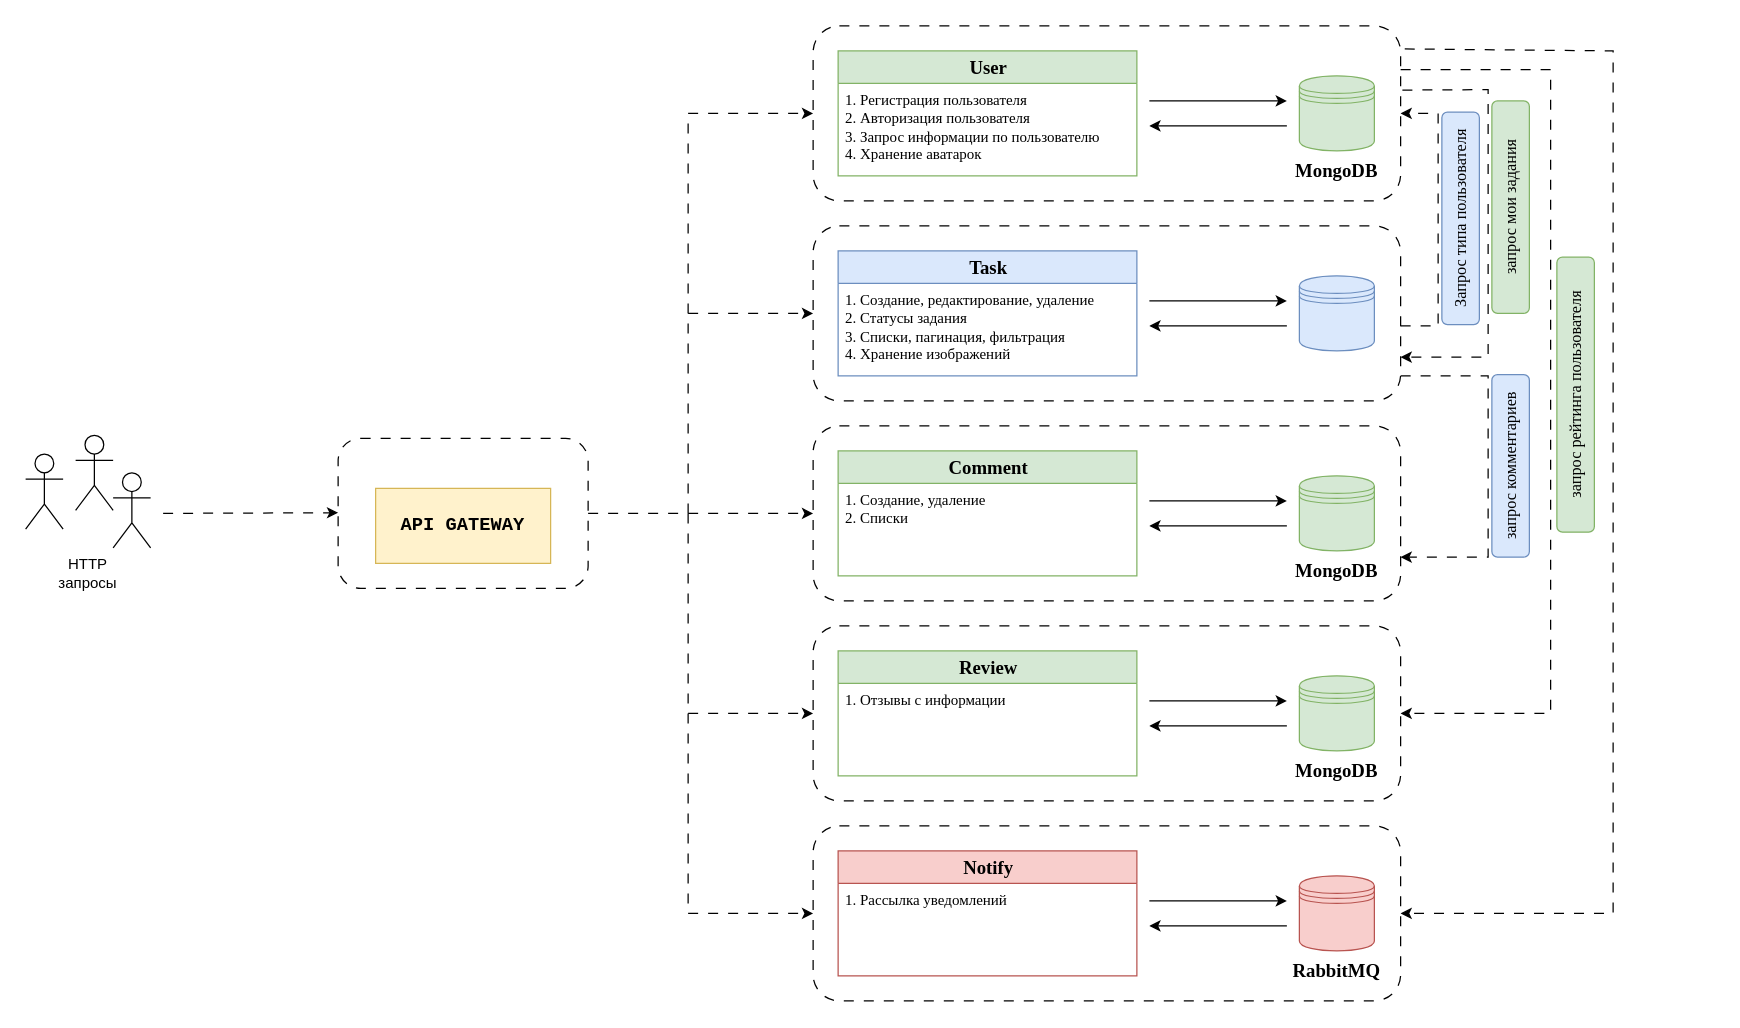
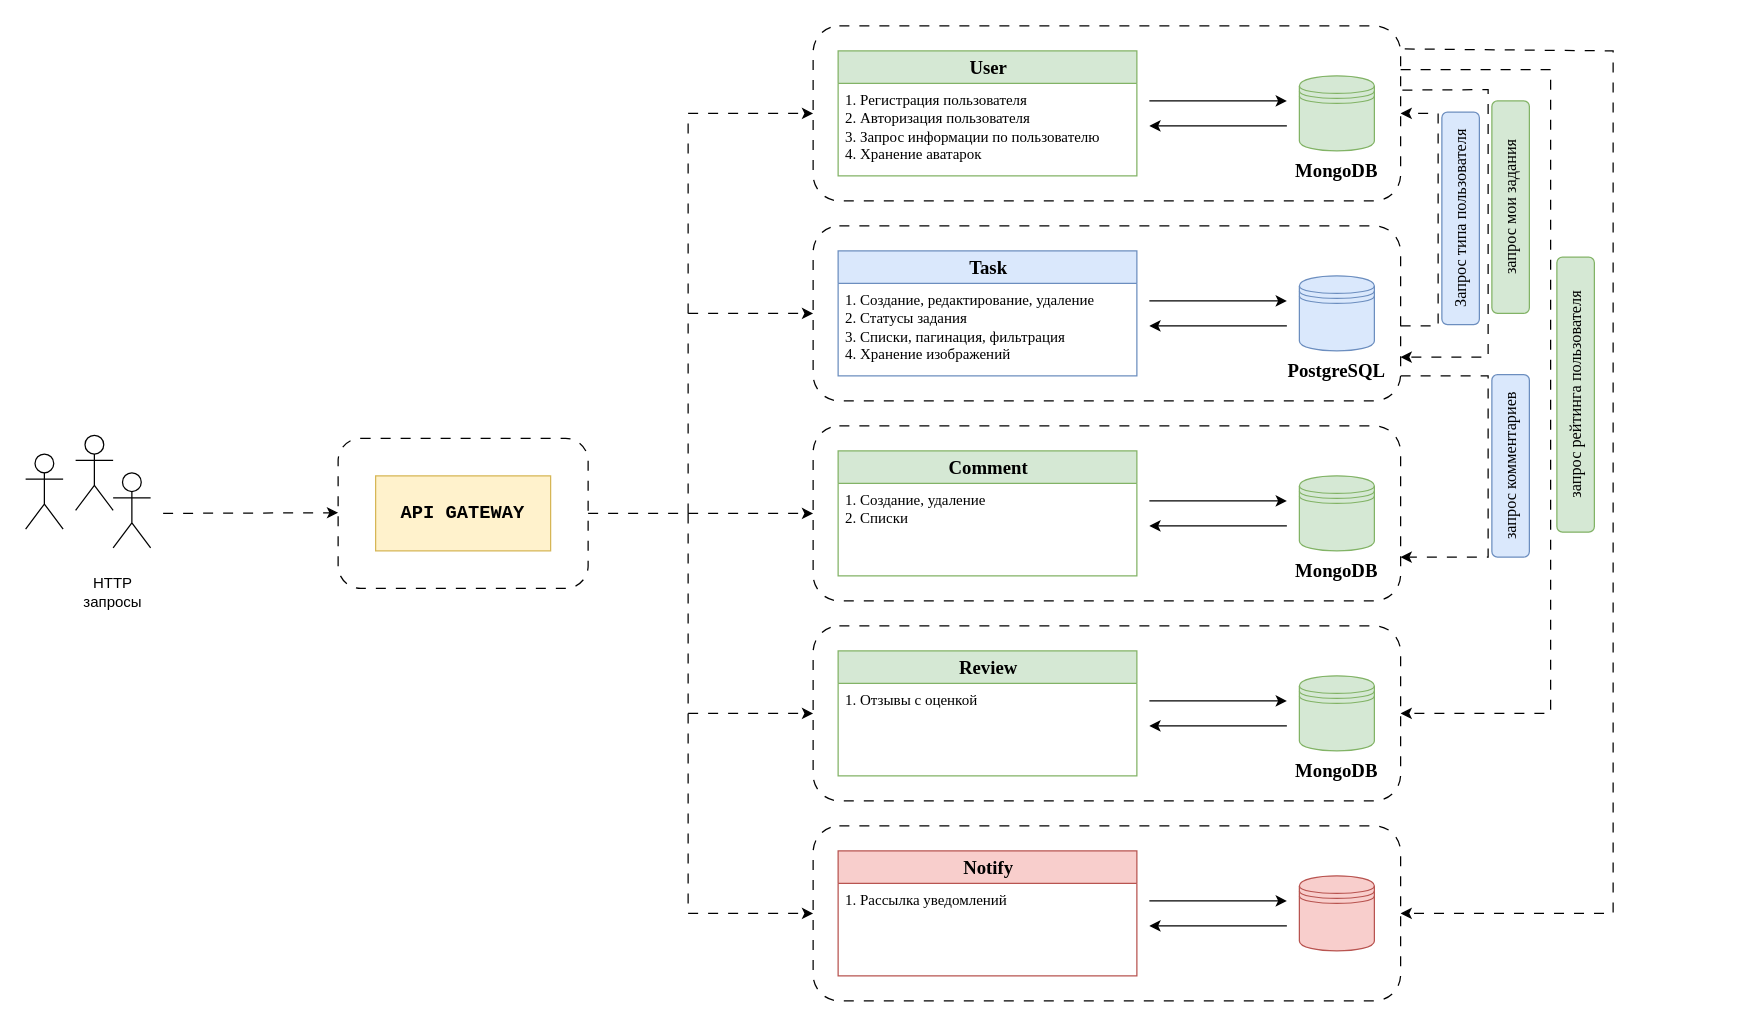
node "PostgreSQL": added
node "API GATEWAY": moved (463, 526) -> (463, 513)
node "HTTP запросы": moved (88, 573) -> (113, 591)
node "1. Отзывы с информации": label "1. Отзывы с информации" -> "1. Отзывы с оценкой"
node "RabbitMQ": removed
